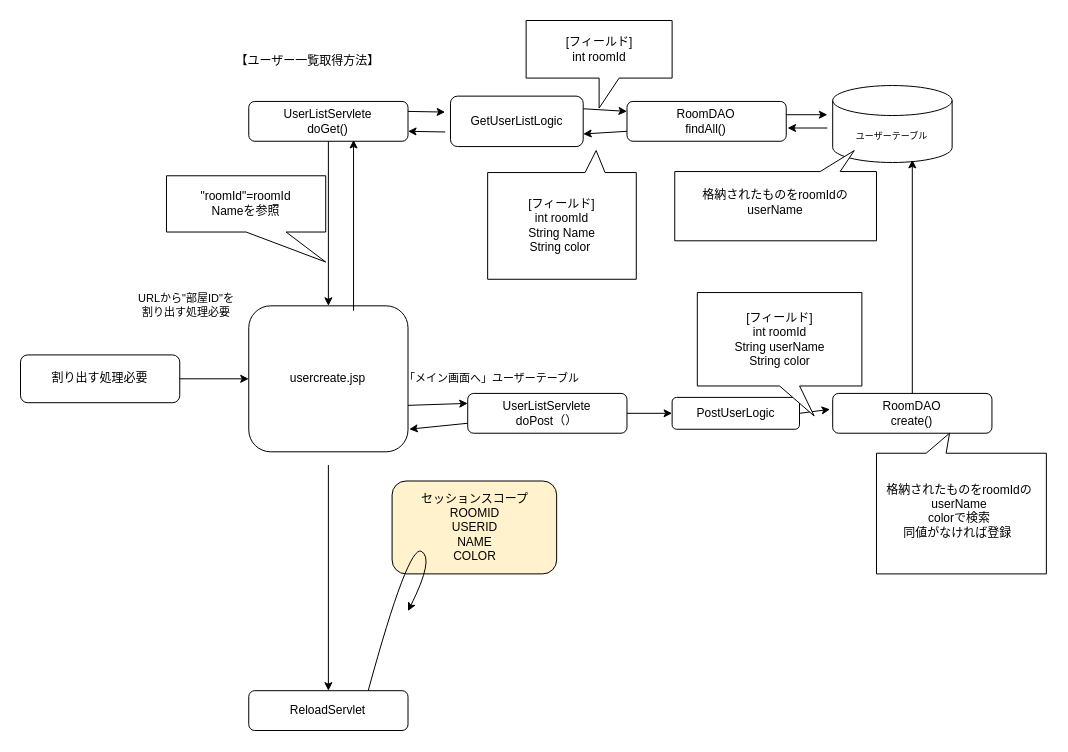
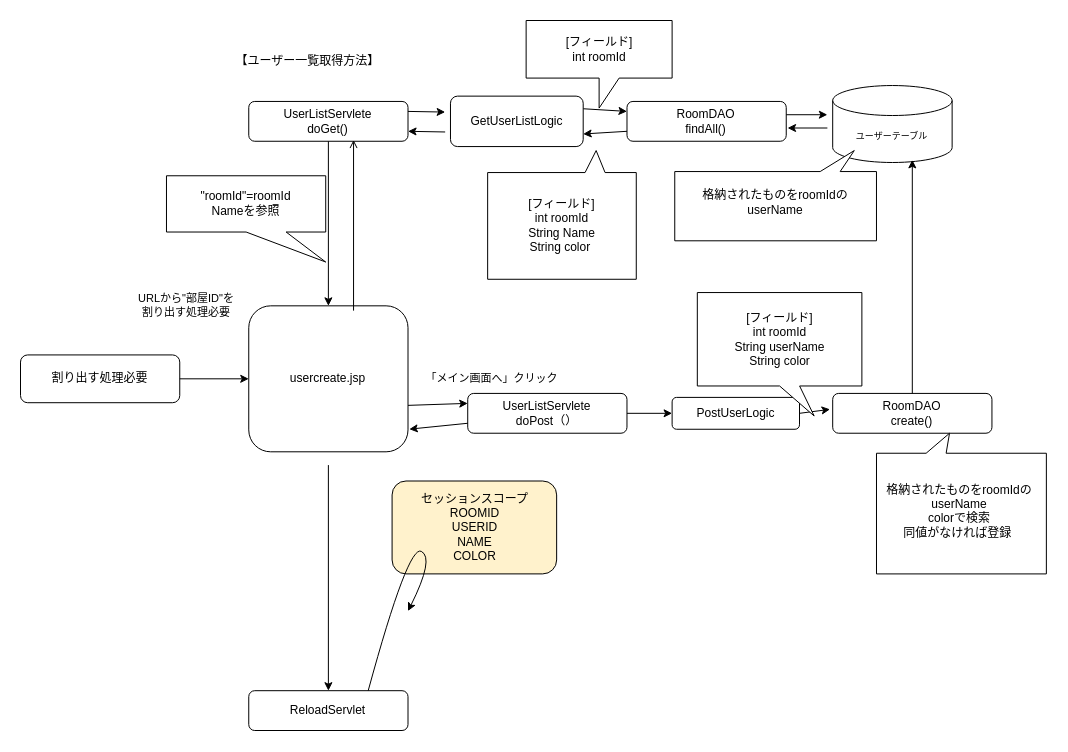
edge "usercreate.jsp" -> "UserListServlete doGet()": arrowhead classic -> open
node "「メイン画面へ」ユーザーテーブル": label "「メイン画面へ」ユーザーテーブル" -> "「メイン画面へ」クリック"
